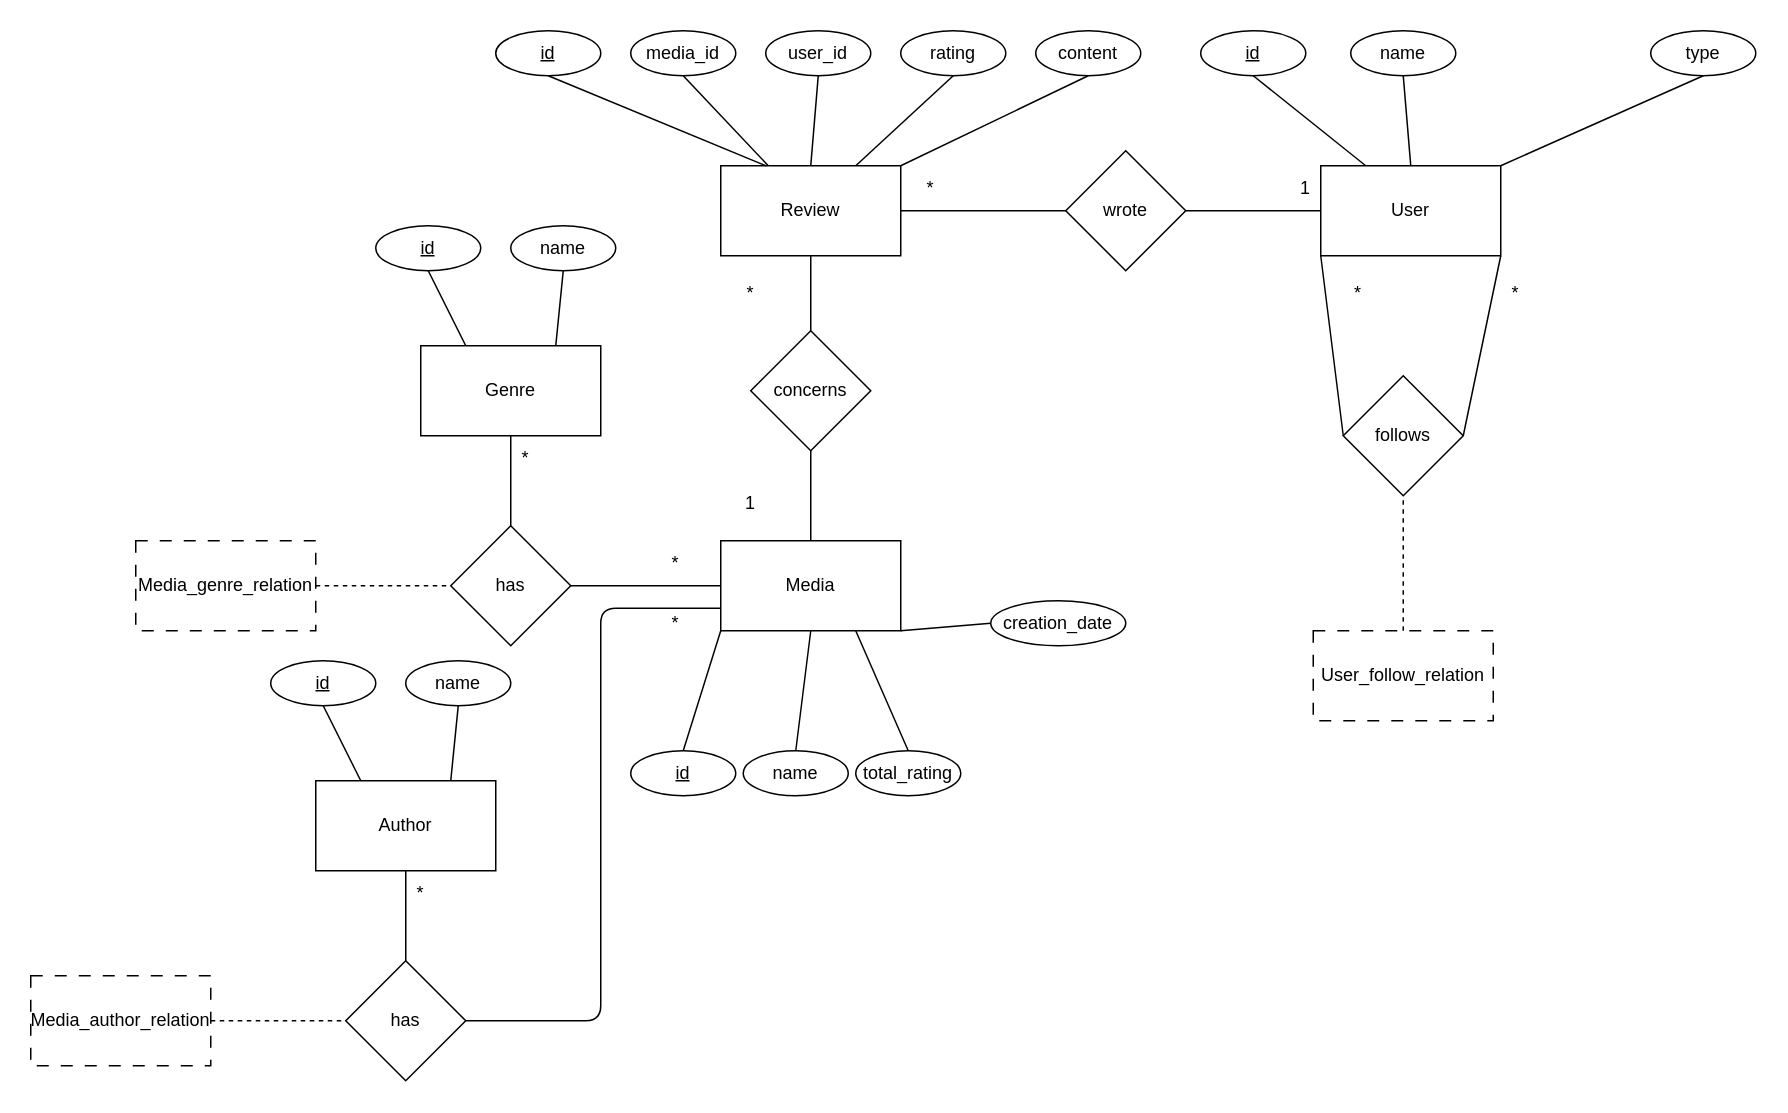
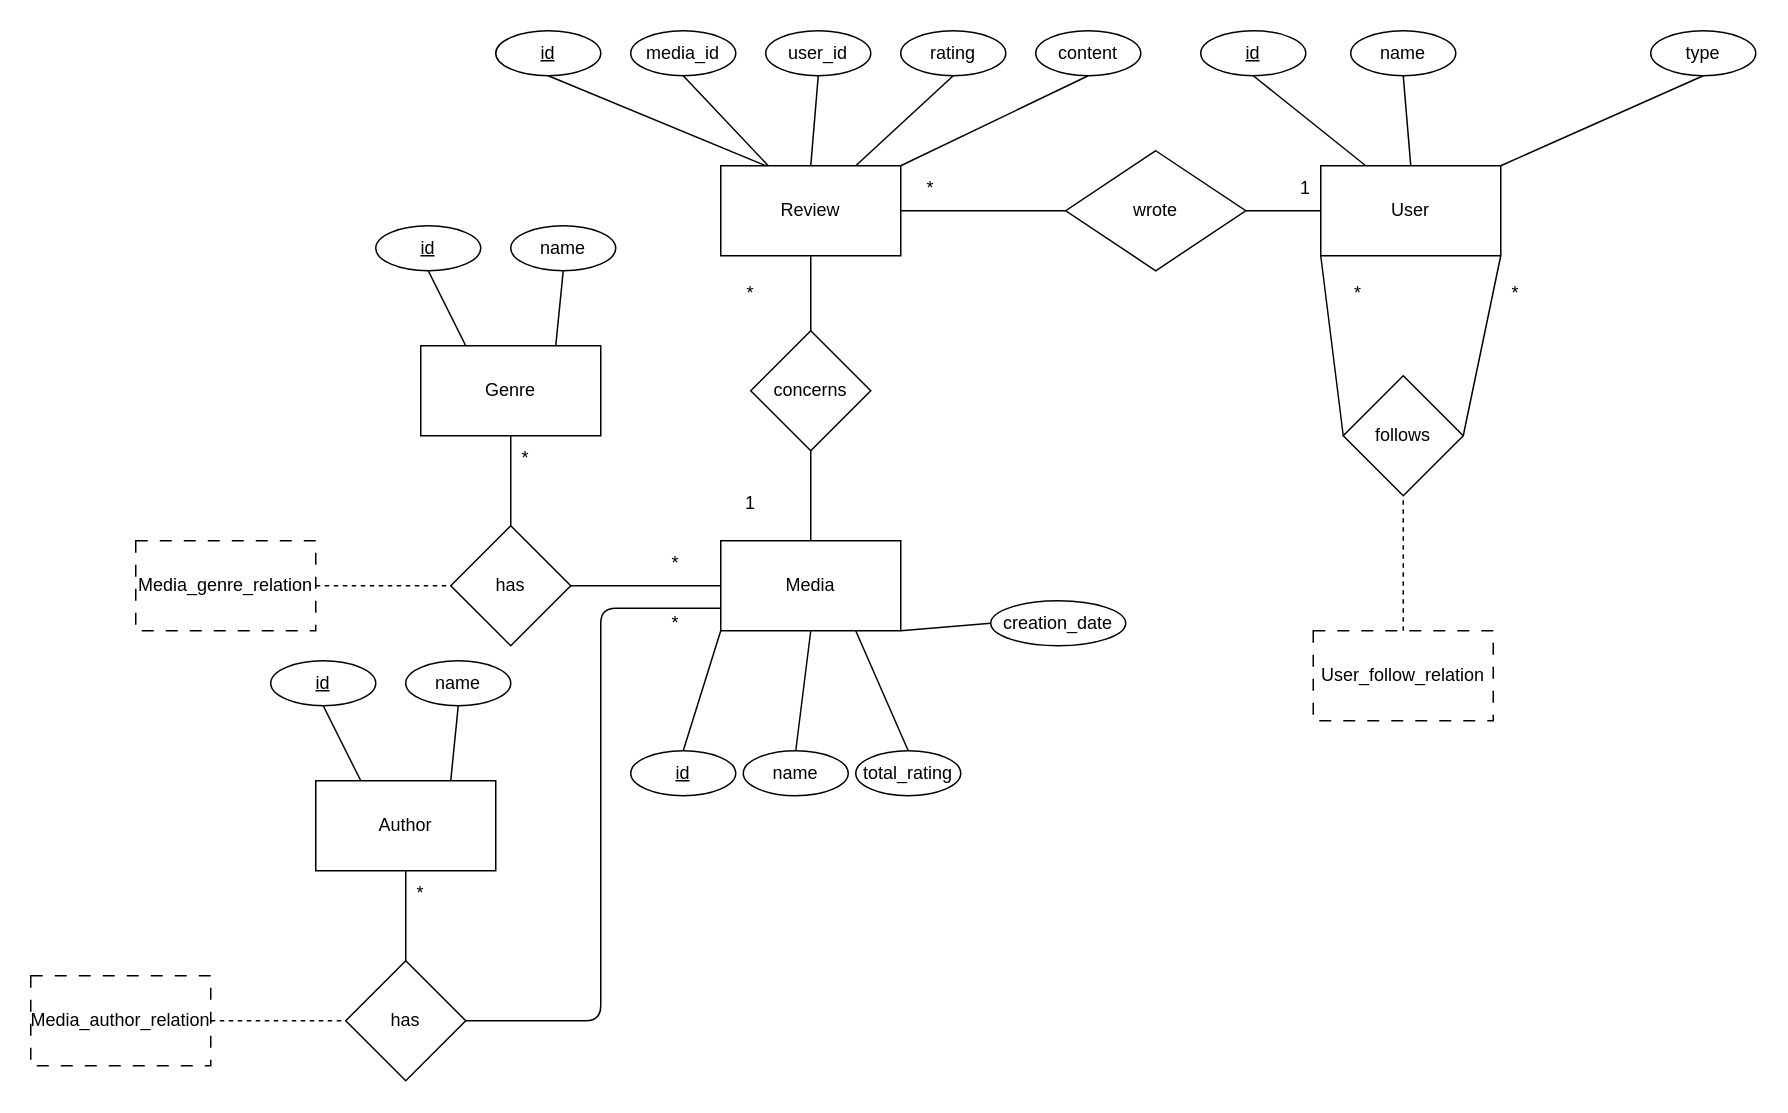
node "wrote": size 120x120 -> 180x120
